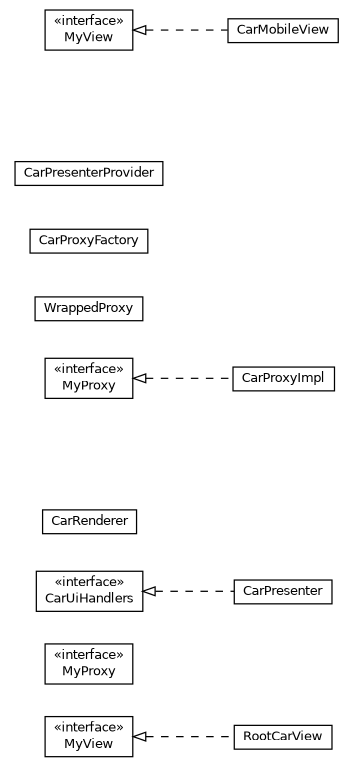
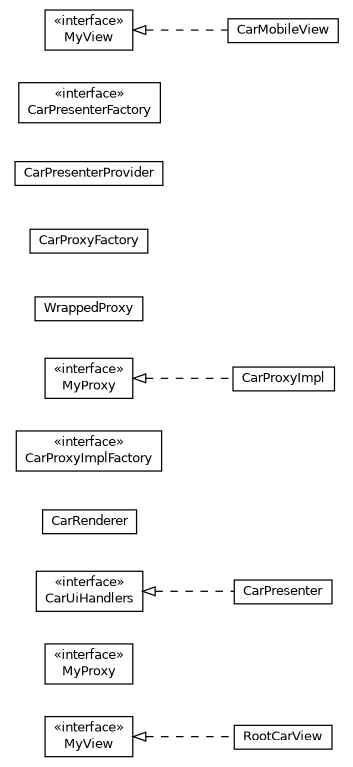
node "CarPresenterFactory": added
node "CarProxyImplFactory": added
